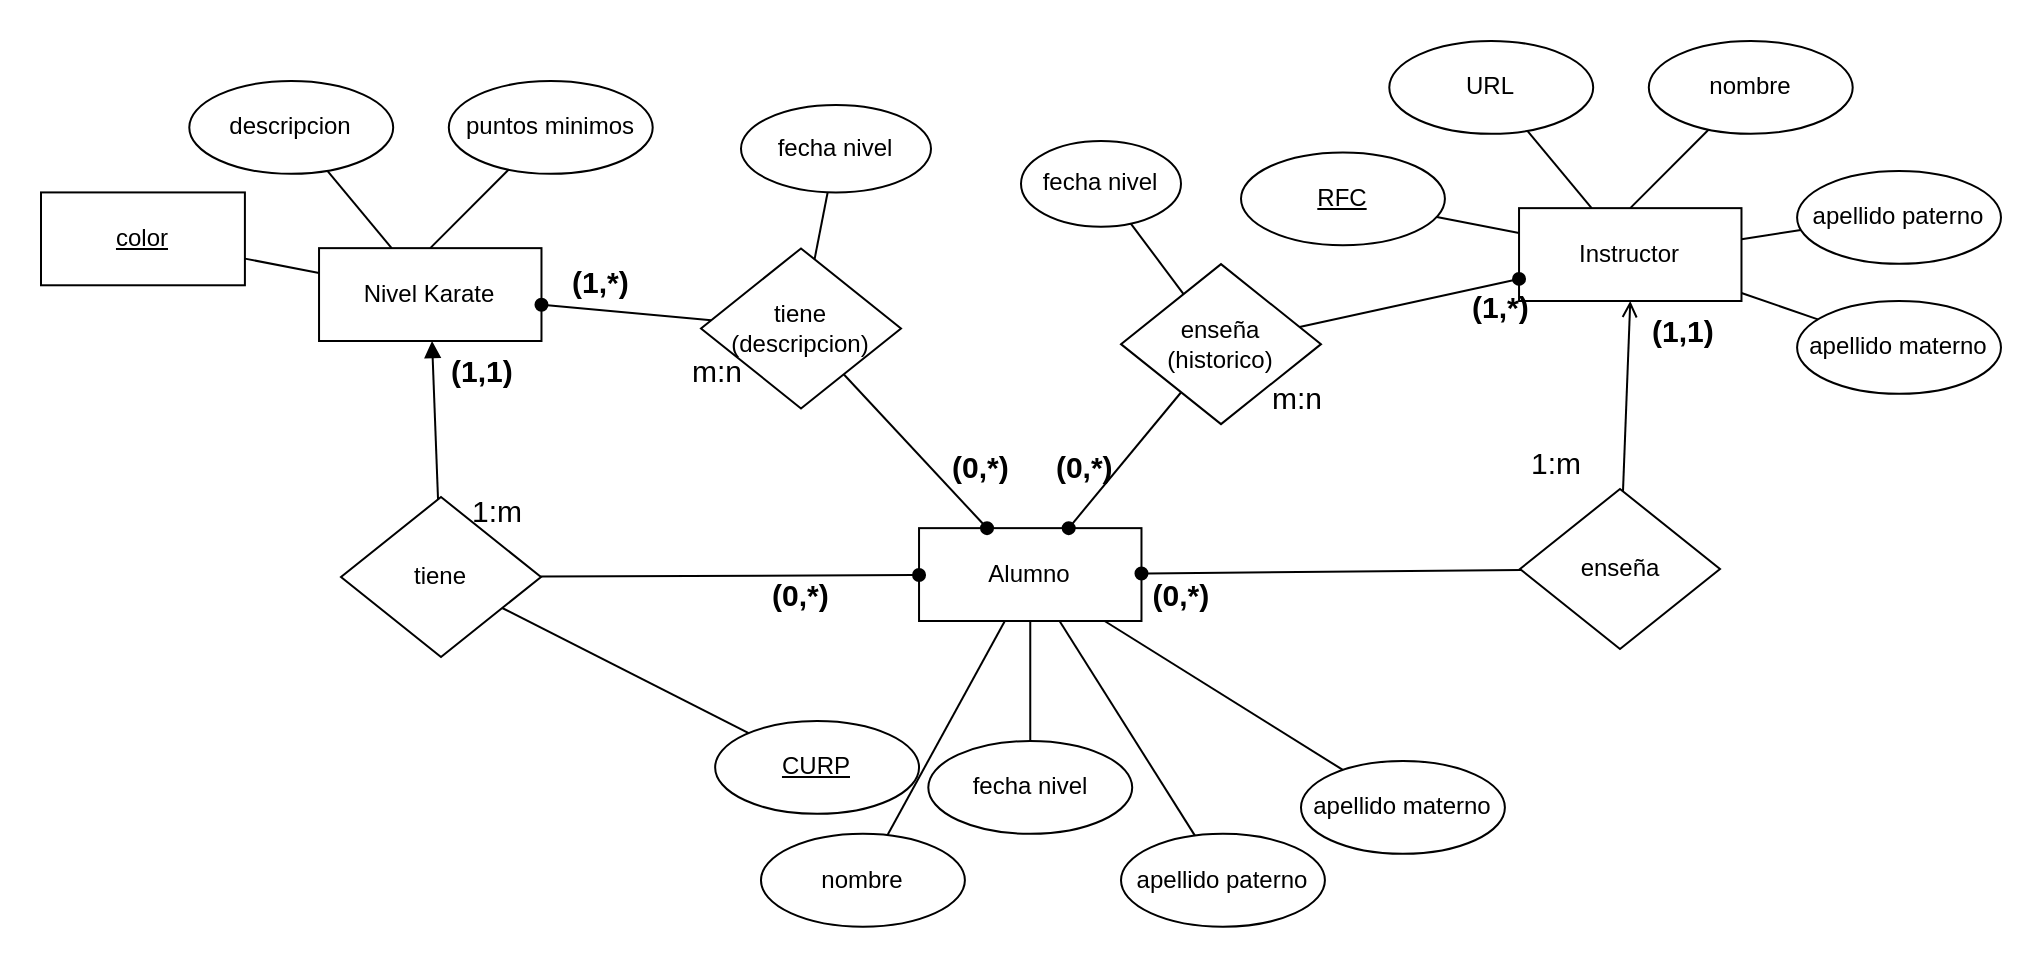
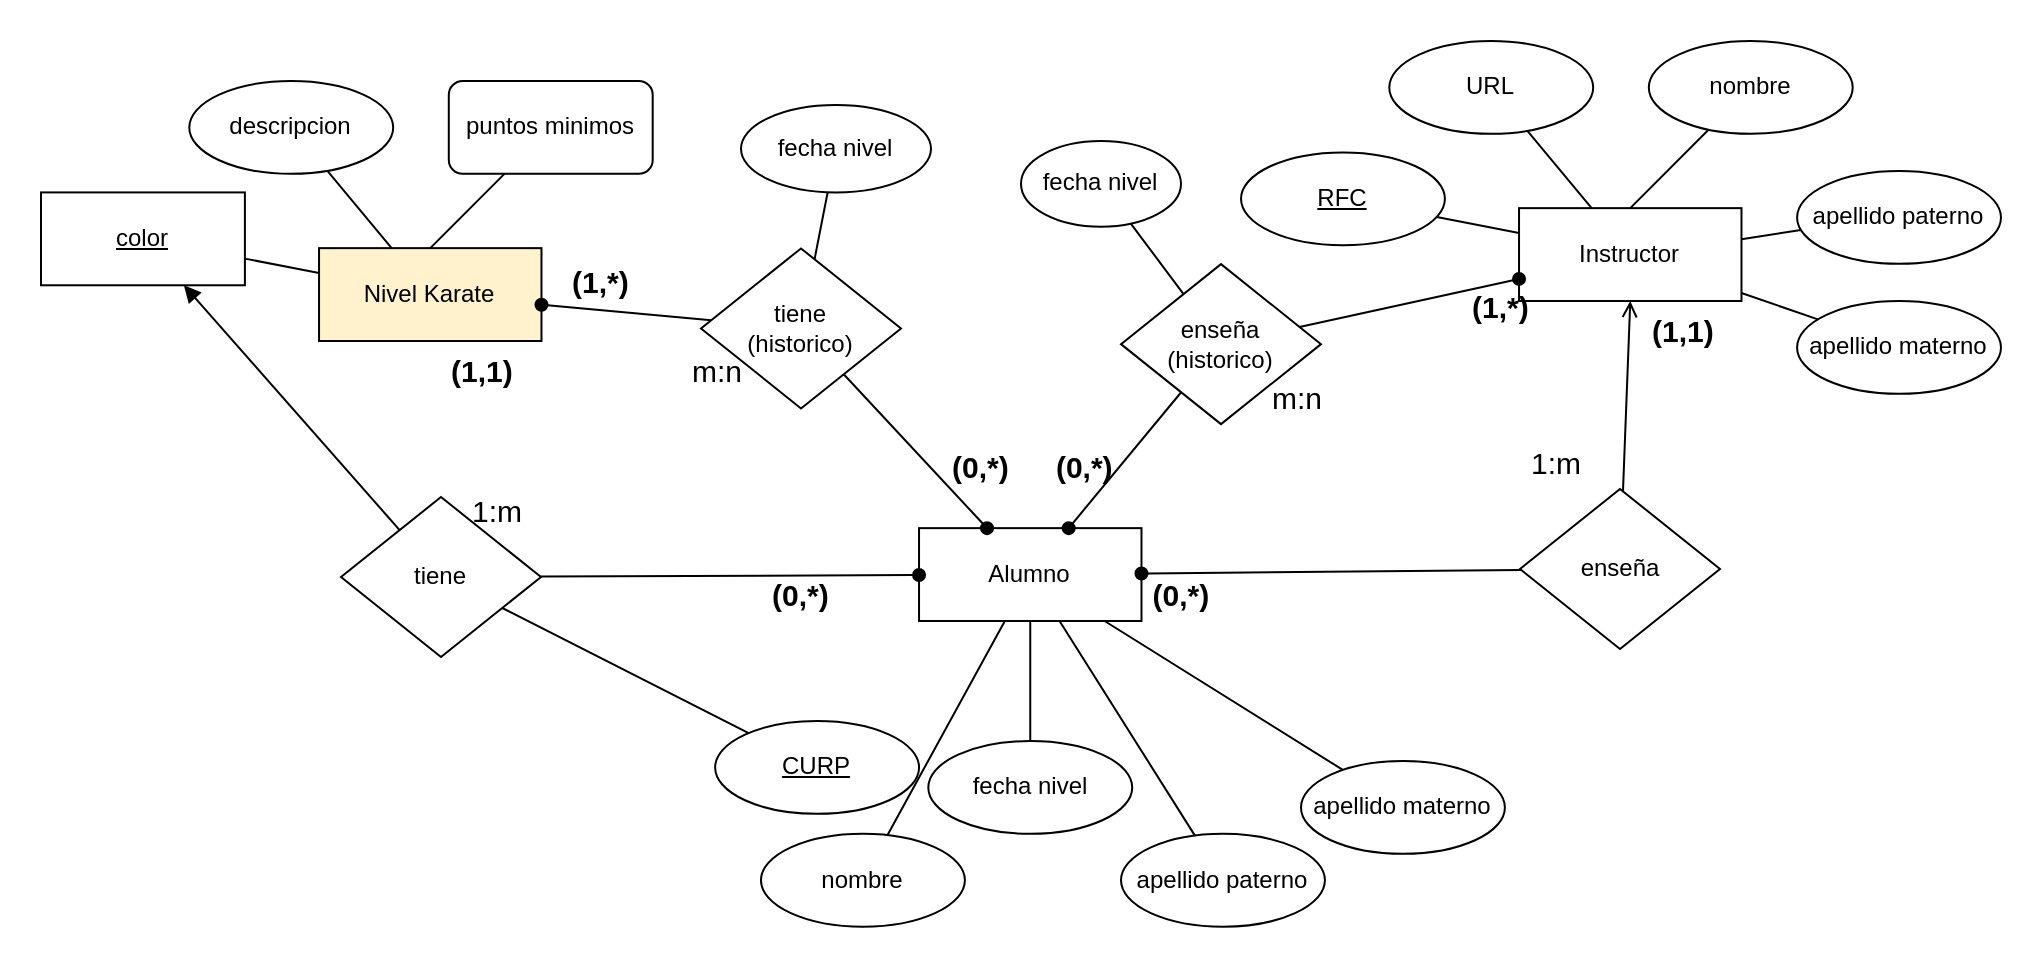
node "puntos minimos": shape ellipse -> rounded rectangle
node "Nivel Karate": fillcolor #ffffff -> #fff2cc
node "tiene (descripcion)": label "tiene (descripcion)" -> "tiene (historico)"
edge "tiene" -> "Nivel Karate": now "tiene" -> "color"
